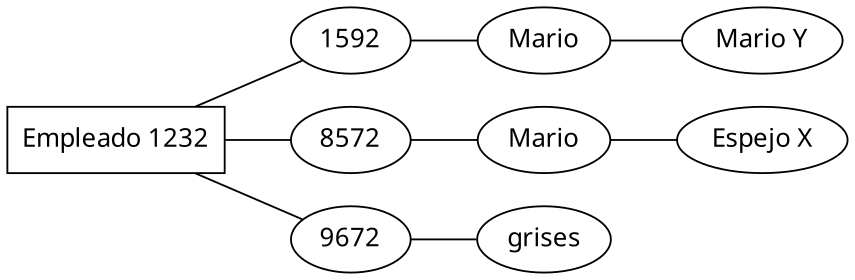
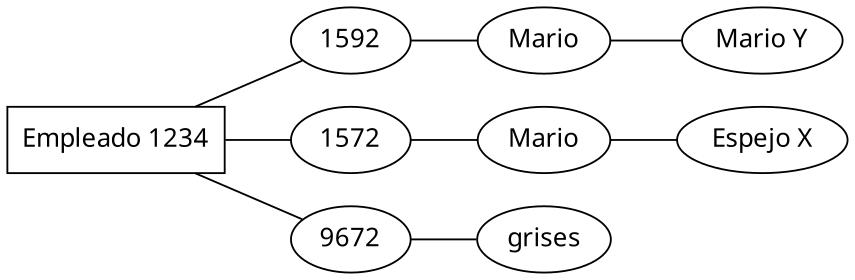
node "Empleado 1232": label "Empleado 1232" -> "Empleado 1234"
node "8572": label "8572" -> "1572"
